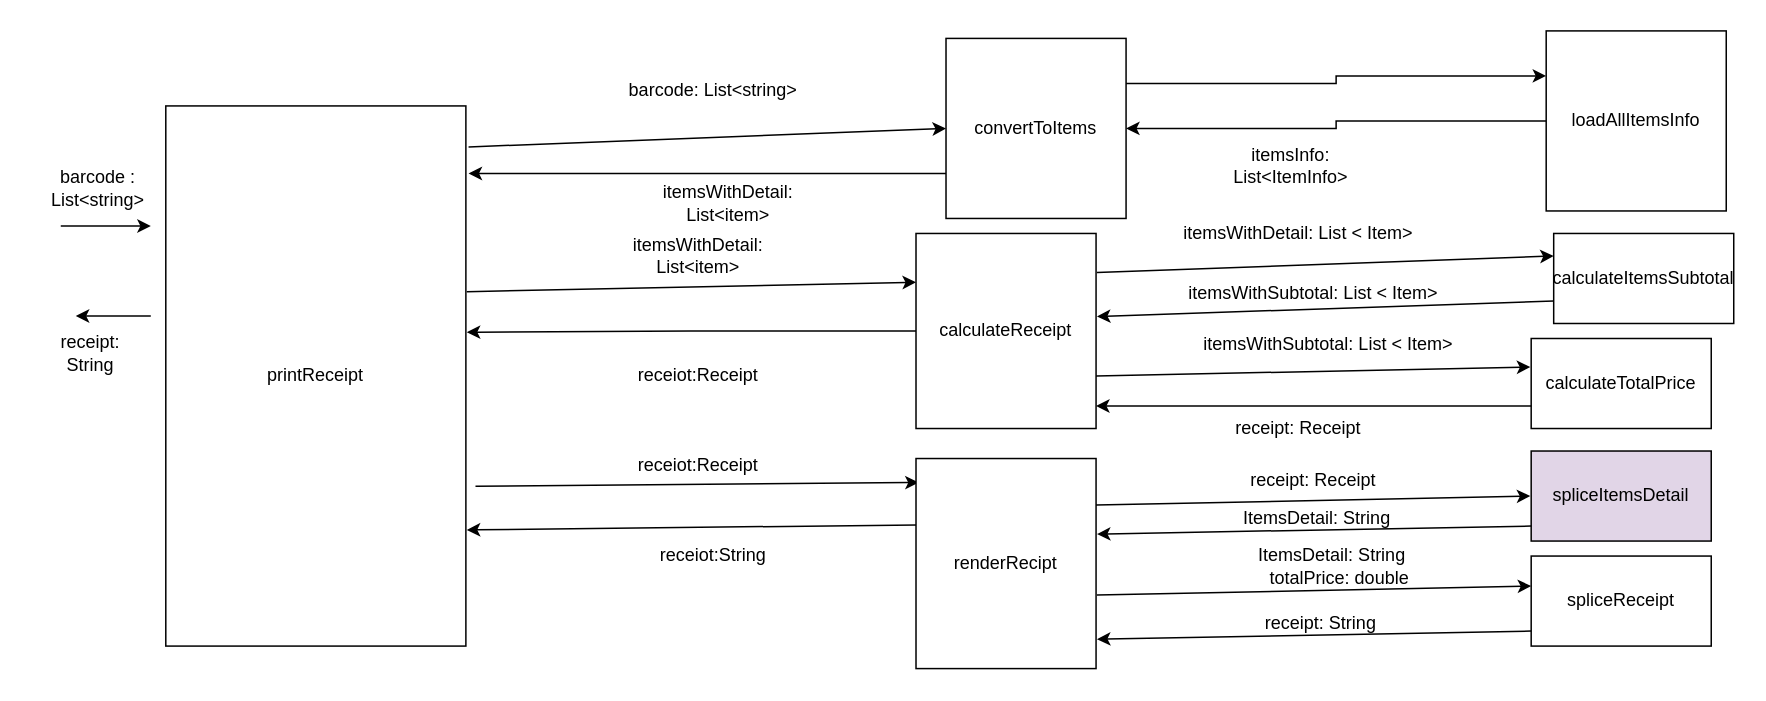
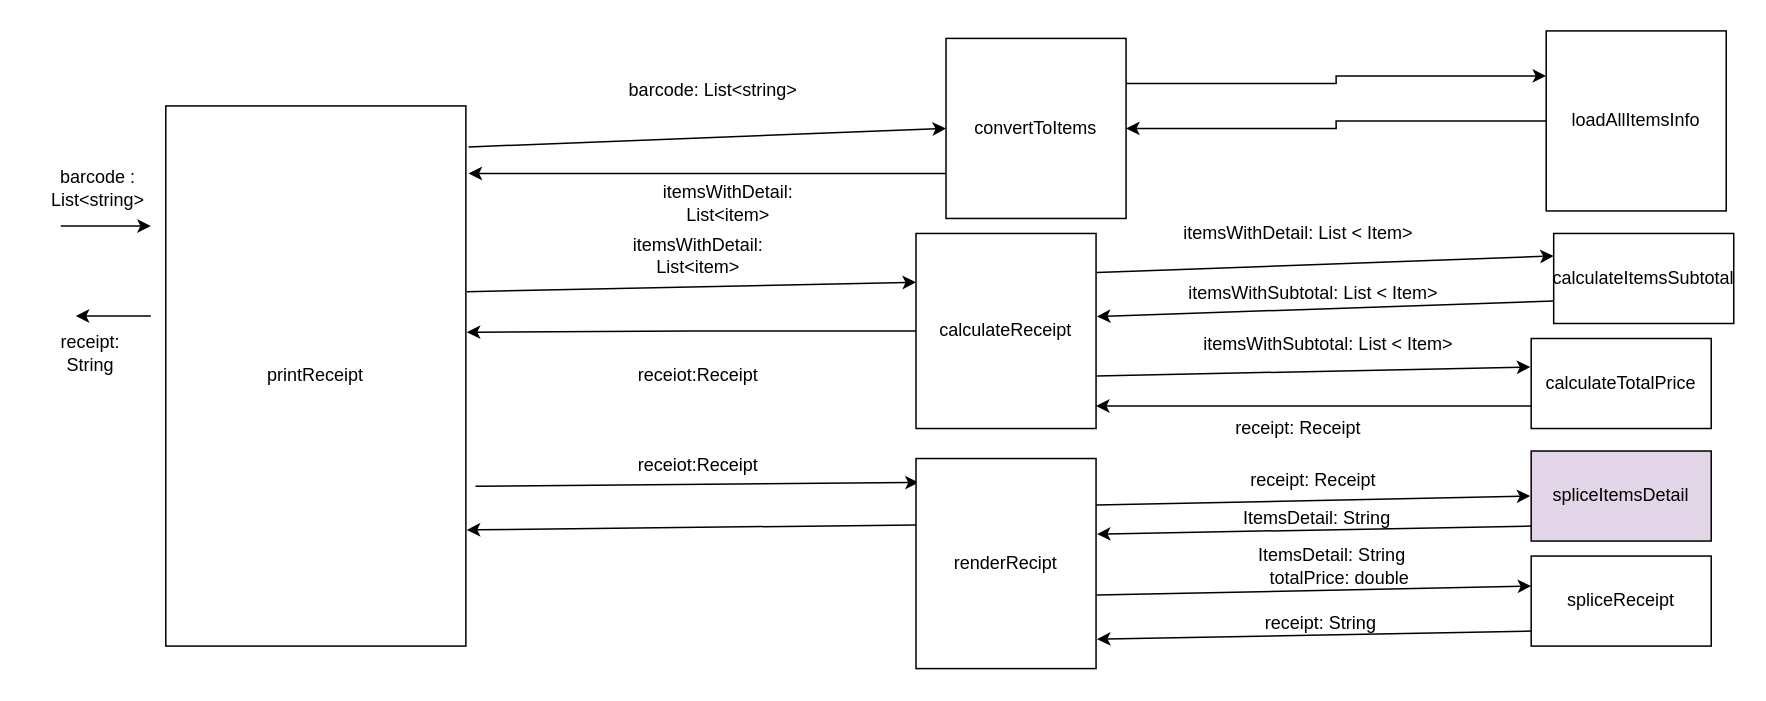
node "itemsInfo: List<ItemInfo>": removed
node "receiot:String": removed
